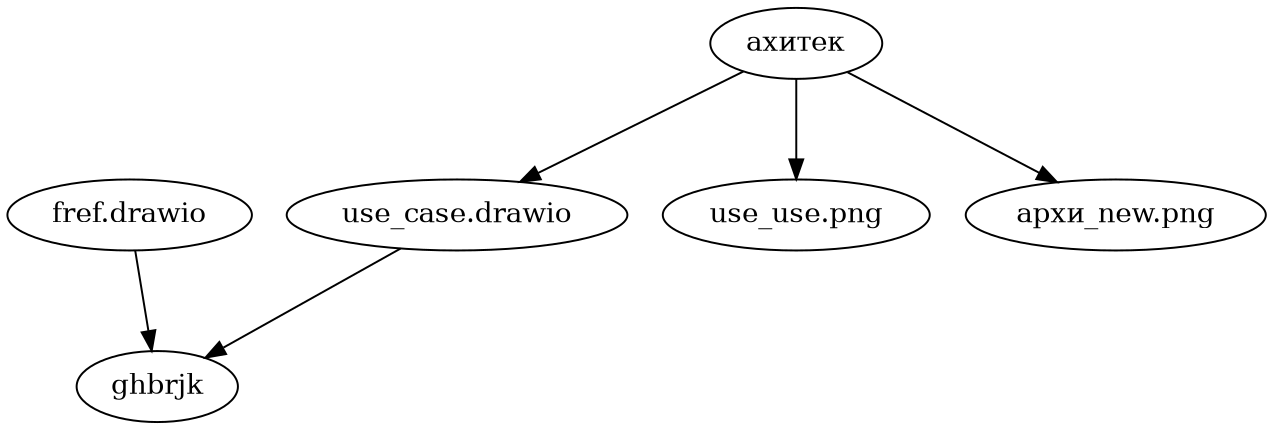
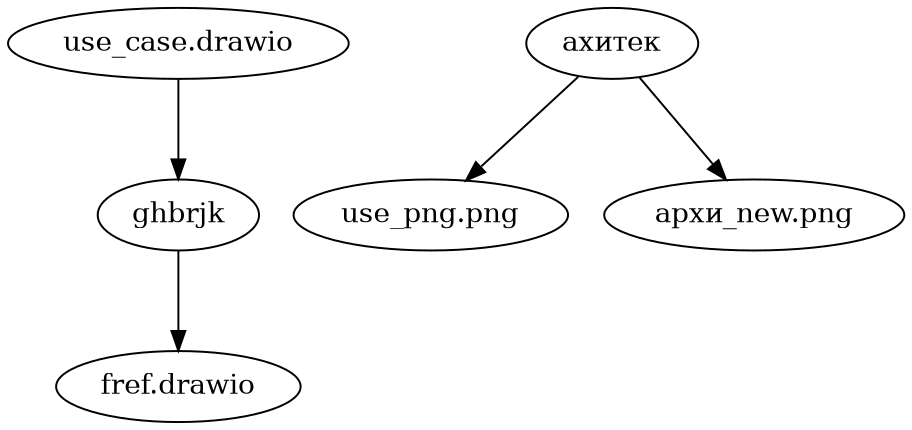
edge "ахитек" -> "use_case.drawio": removed
node "use_use.png": label "use_use.png" -> "use_png.png"
edge "fref.drawio" -> "ghbrjk": reversed
